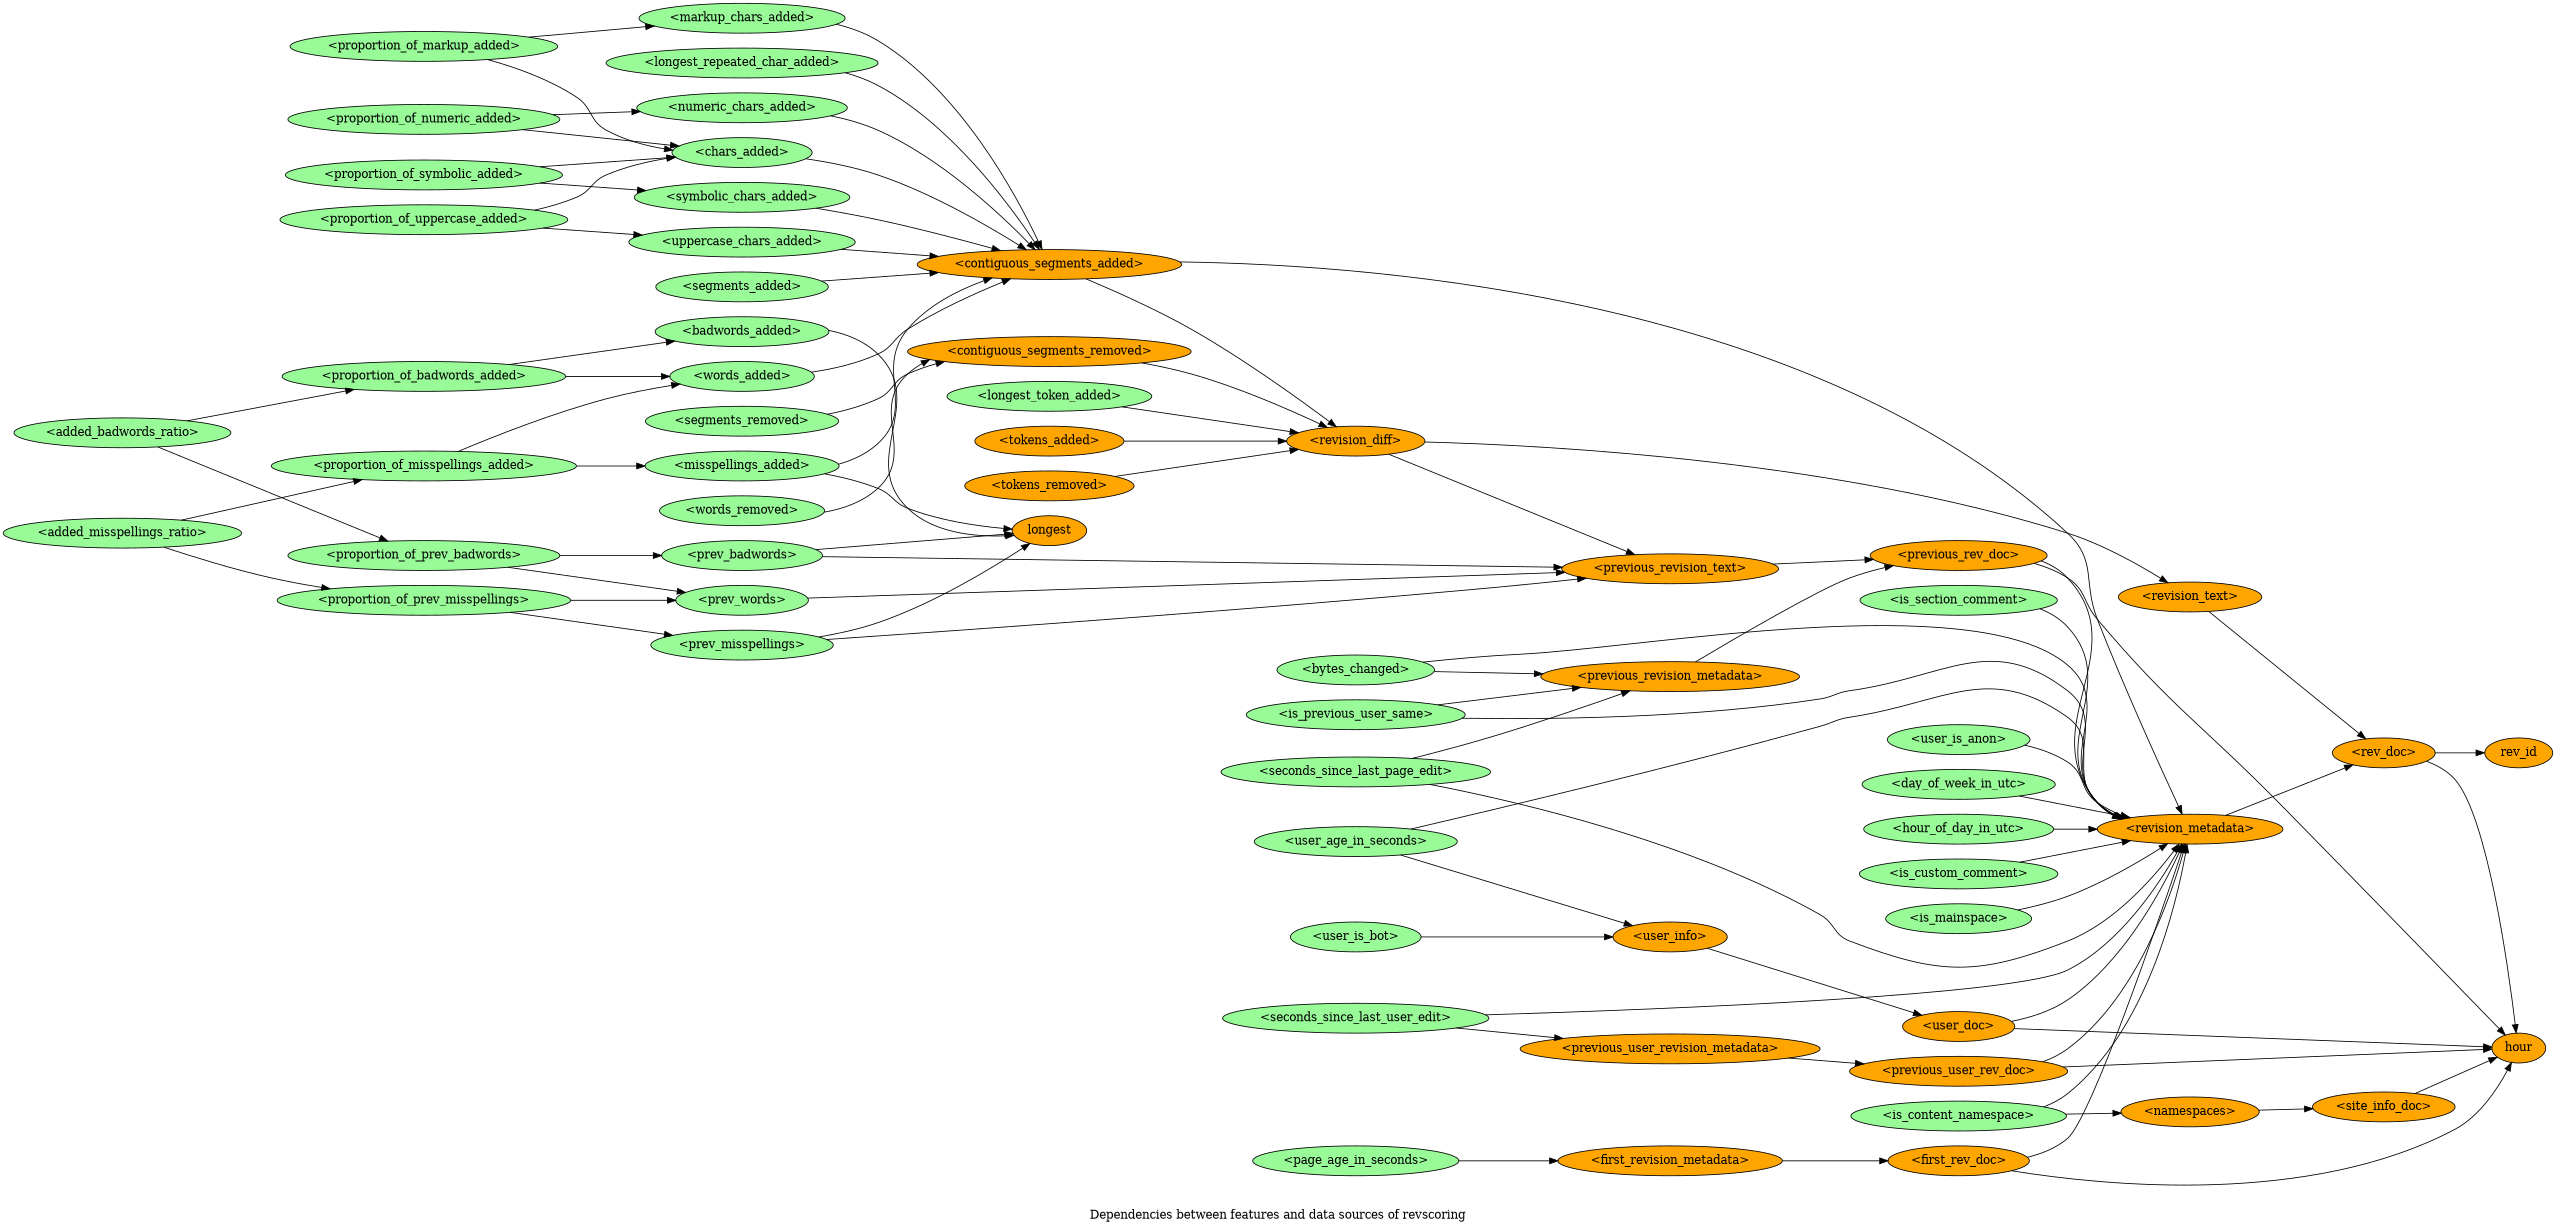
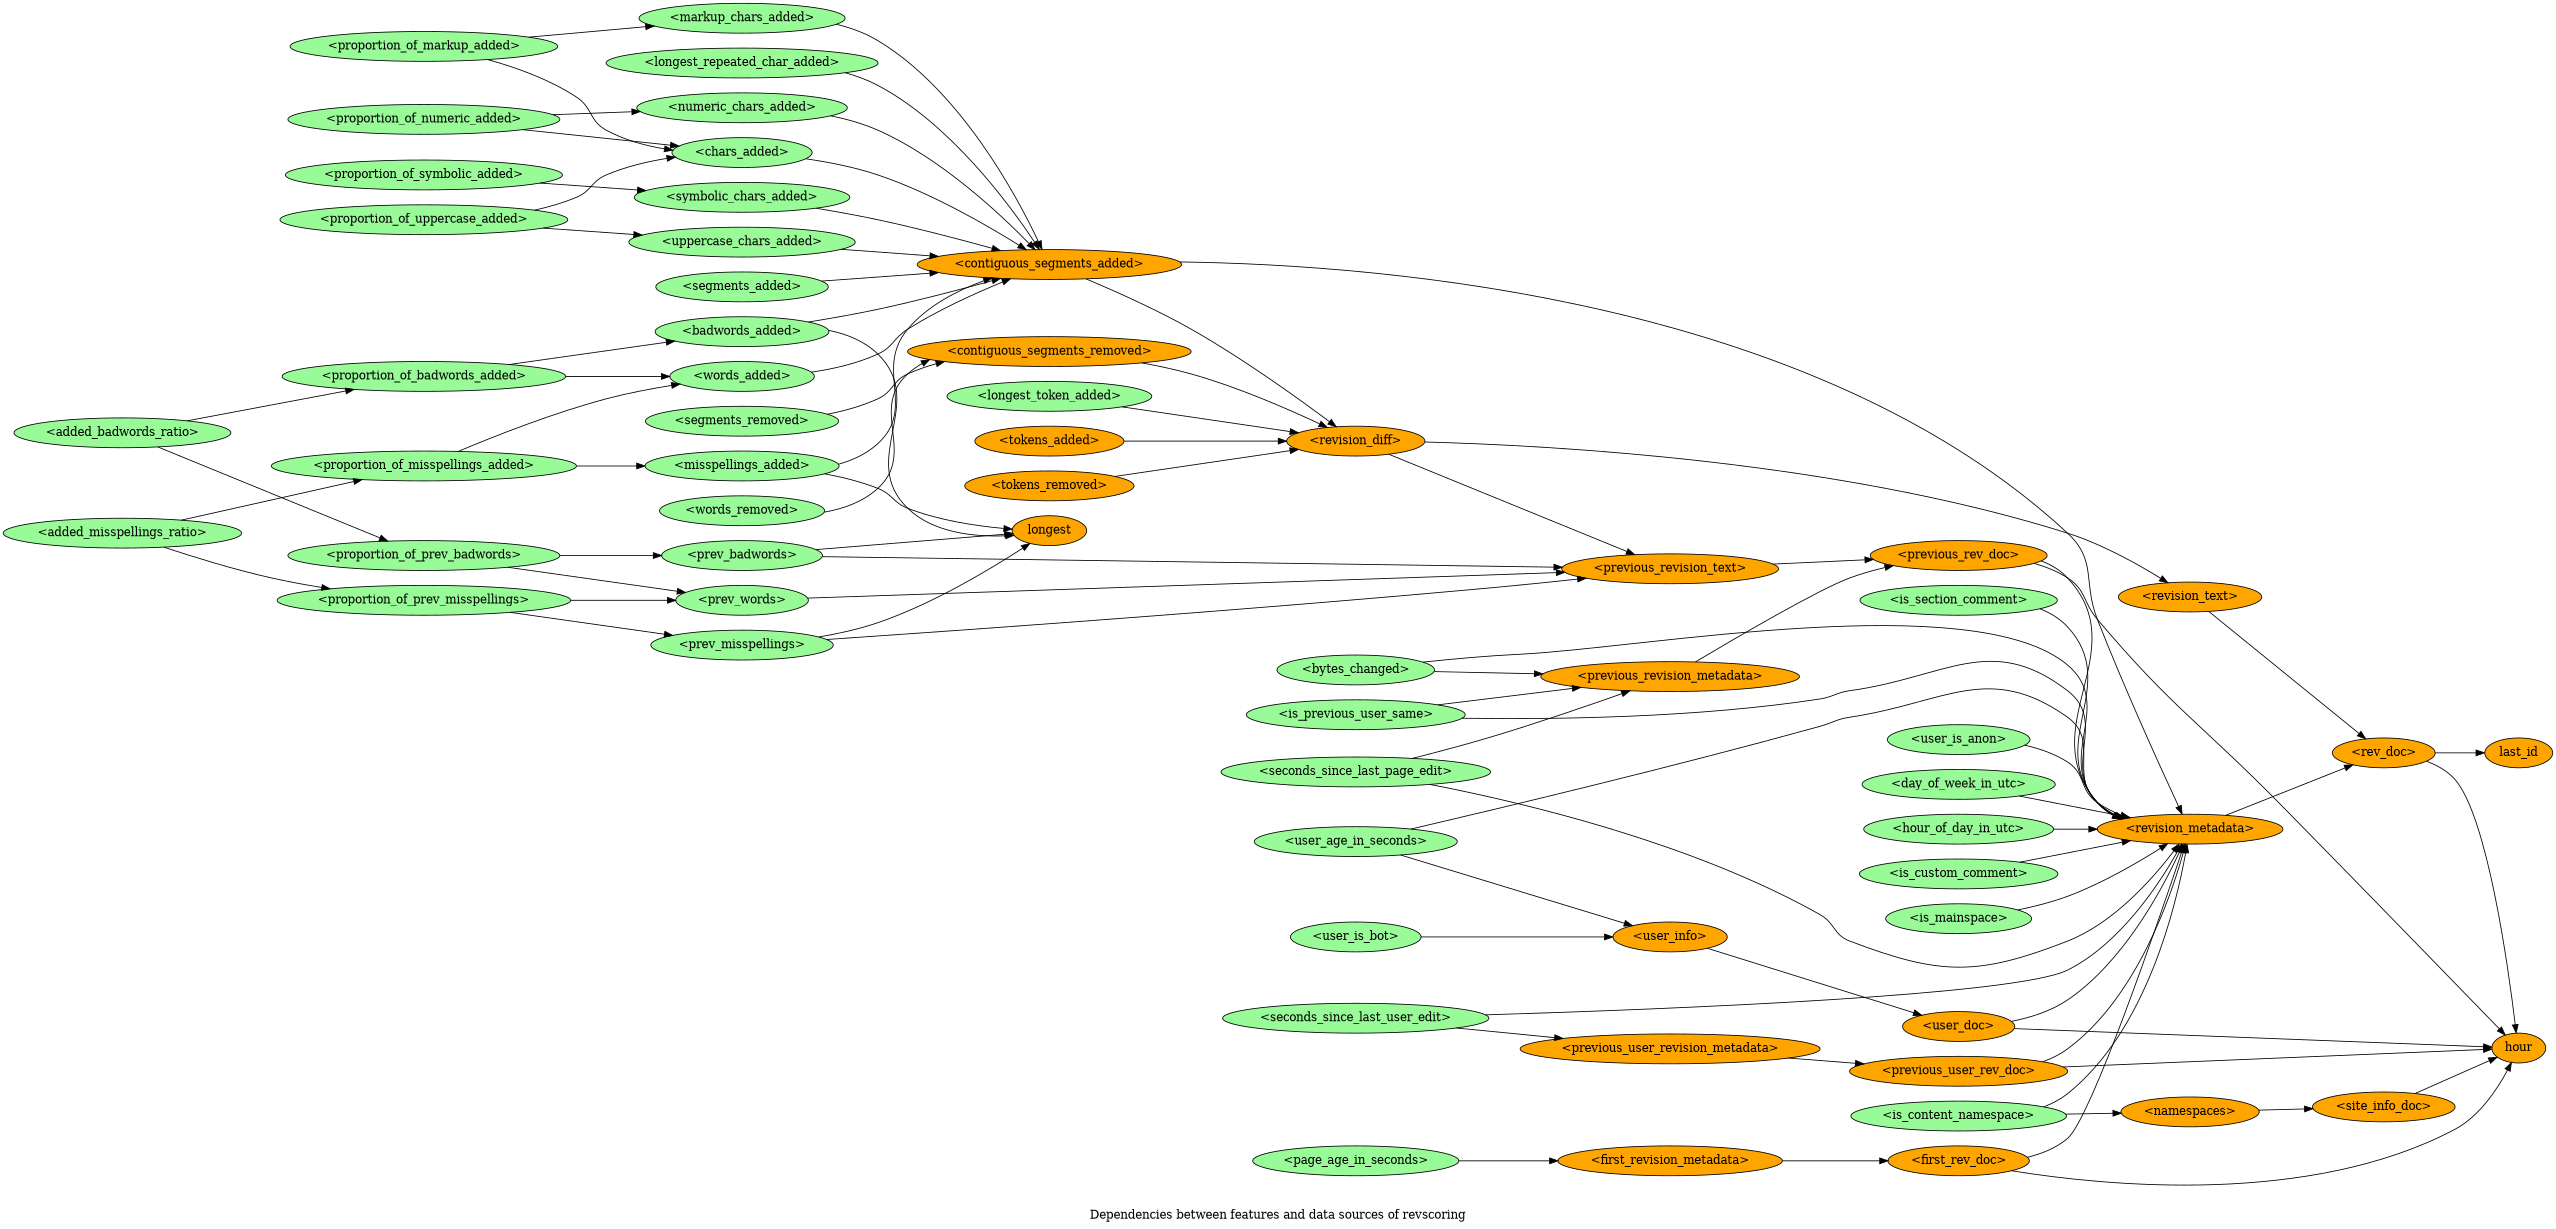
edge "<proportion_of_symbolic_added>" -> "<chars_added>": removed
edge "<badwords_added>" -> "<contiguous_segments_added>": added
node "rev_id": label "rev_id" -> "last_id"
